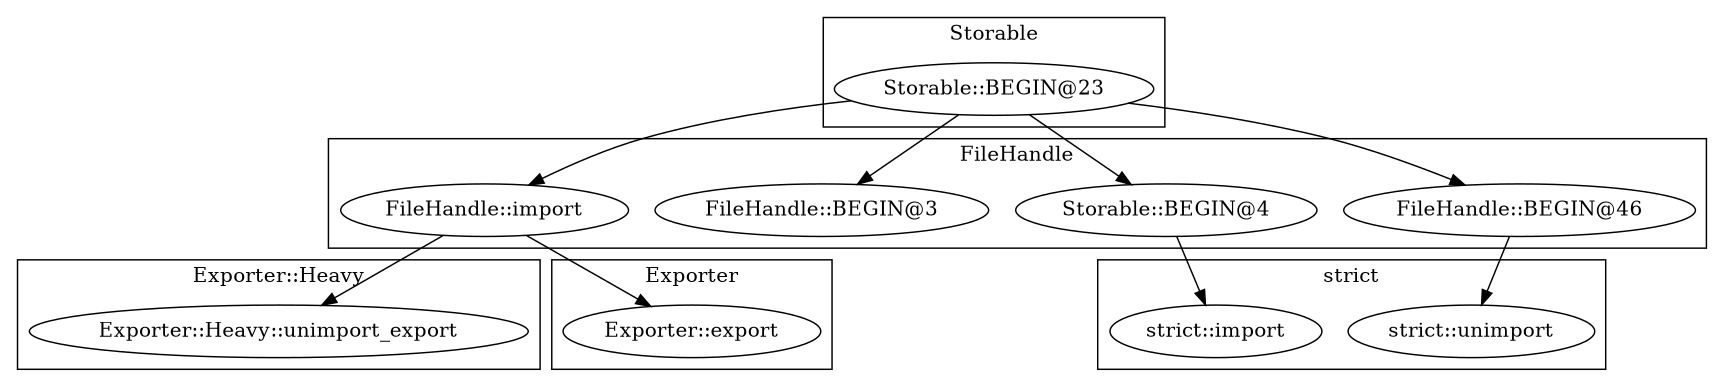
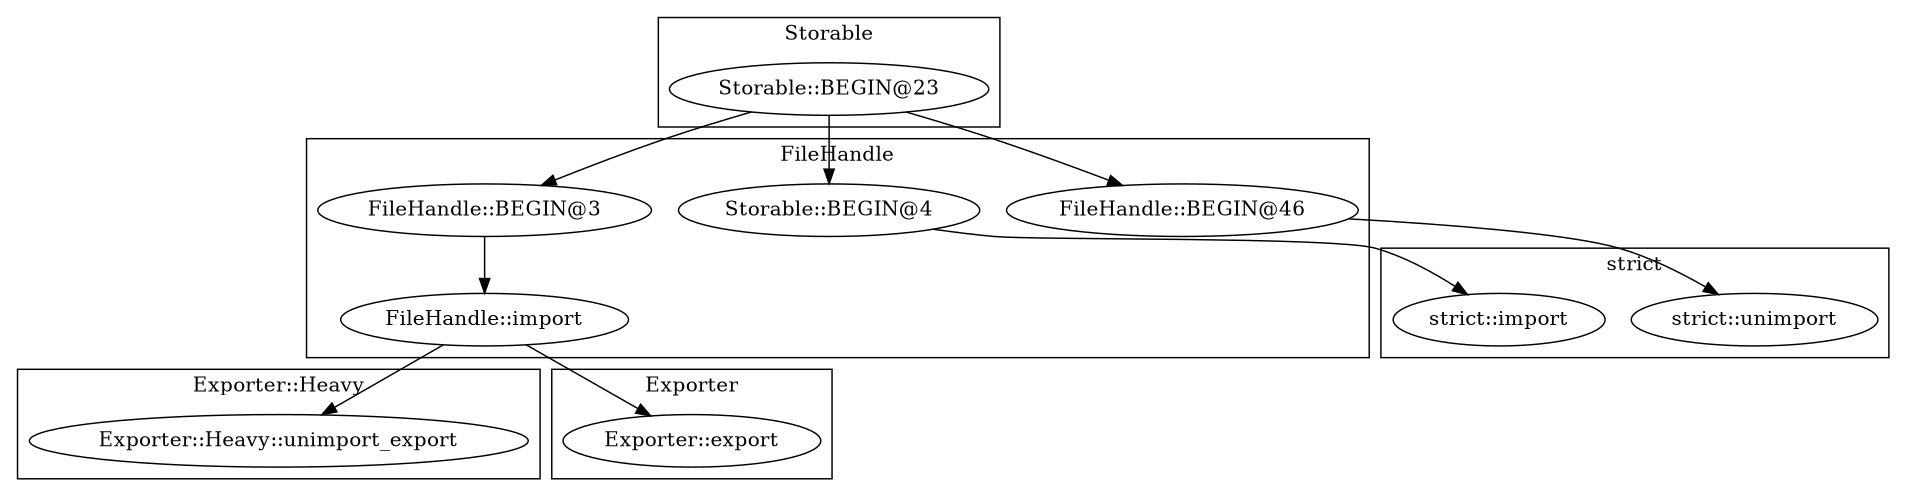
edge "Storable::BEGIN@23" -> "FileHandle::import": now "FileHandle::BEGIN@3" -> "FileHandle::import"
